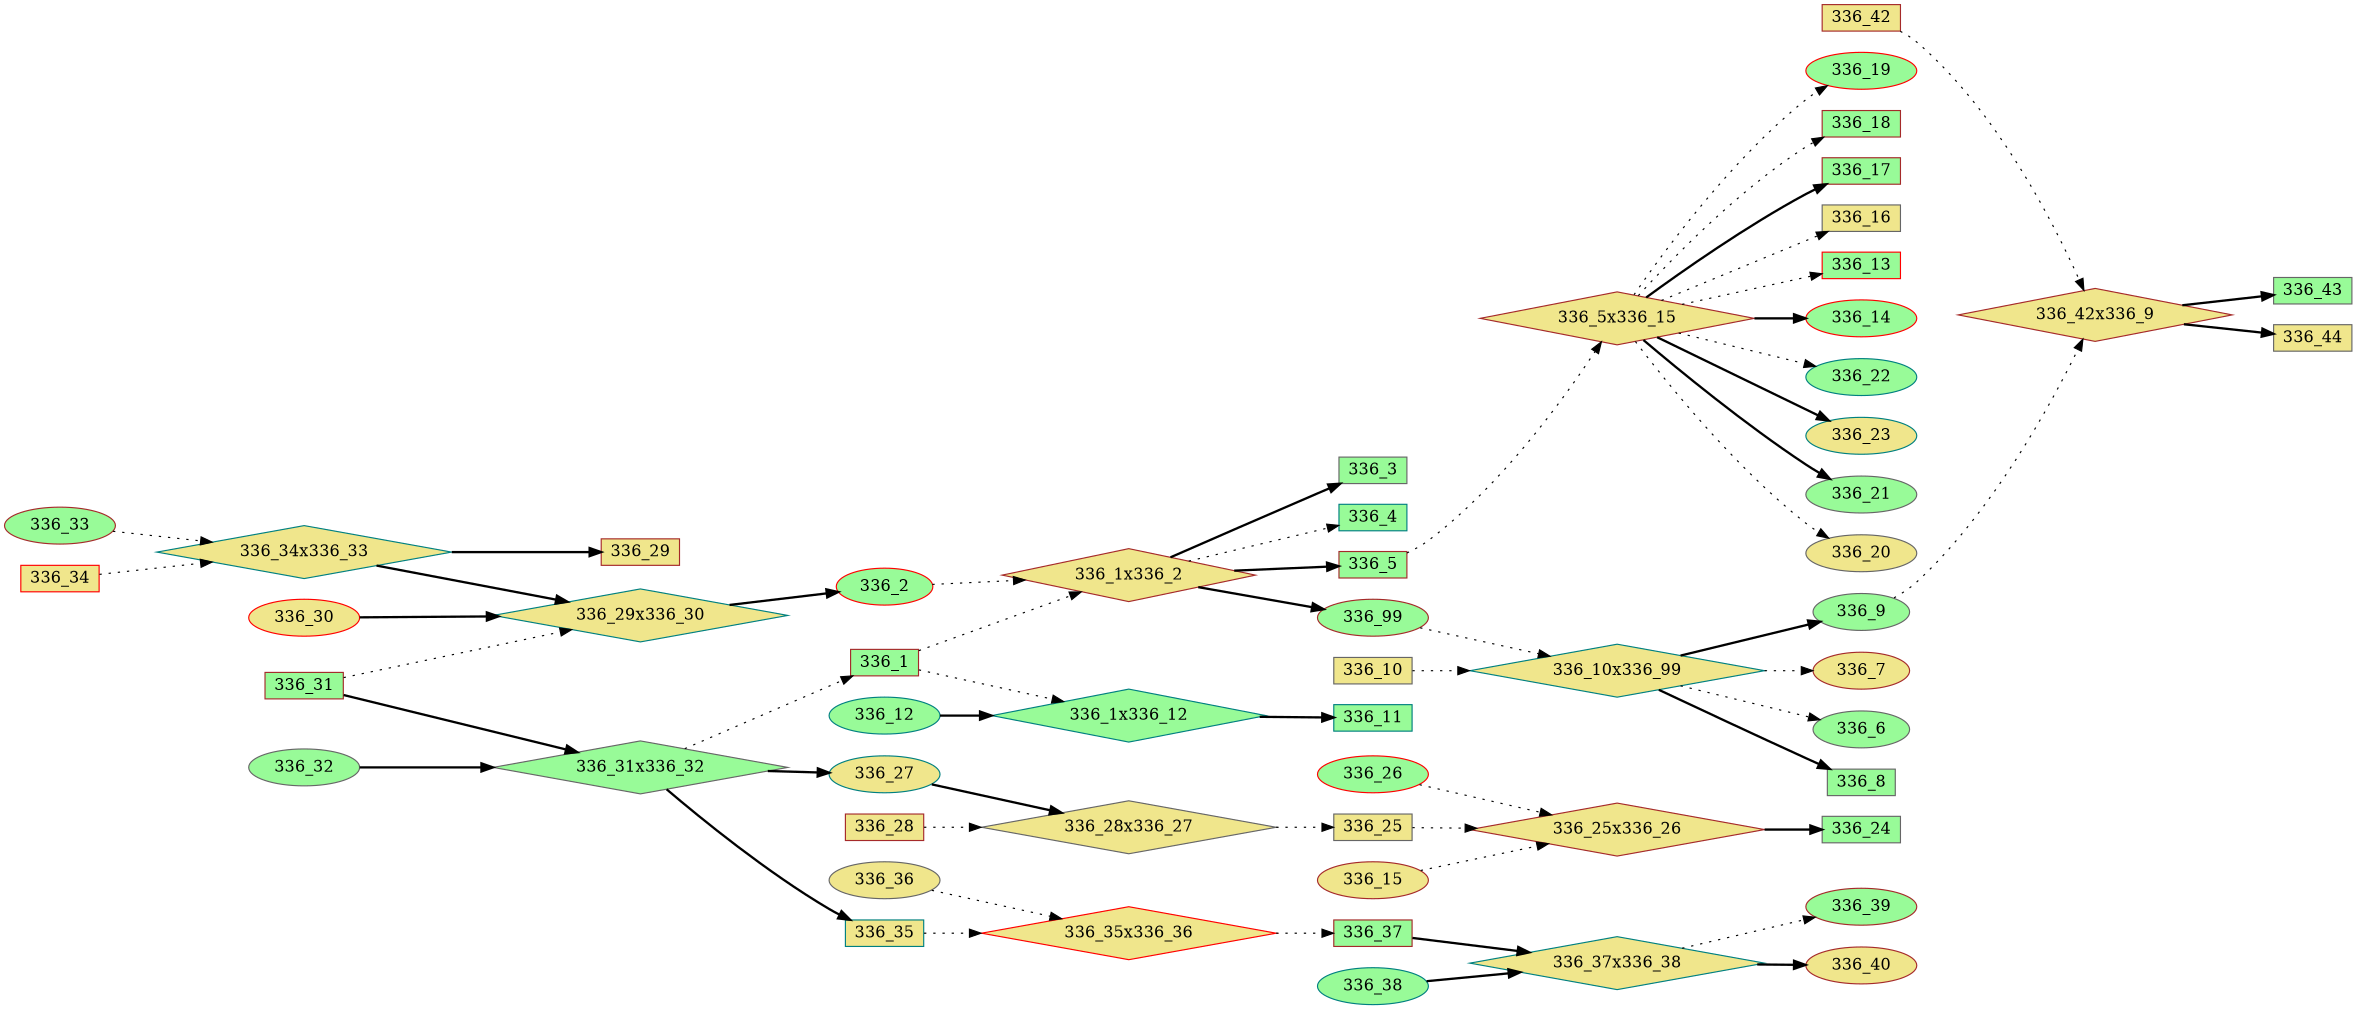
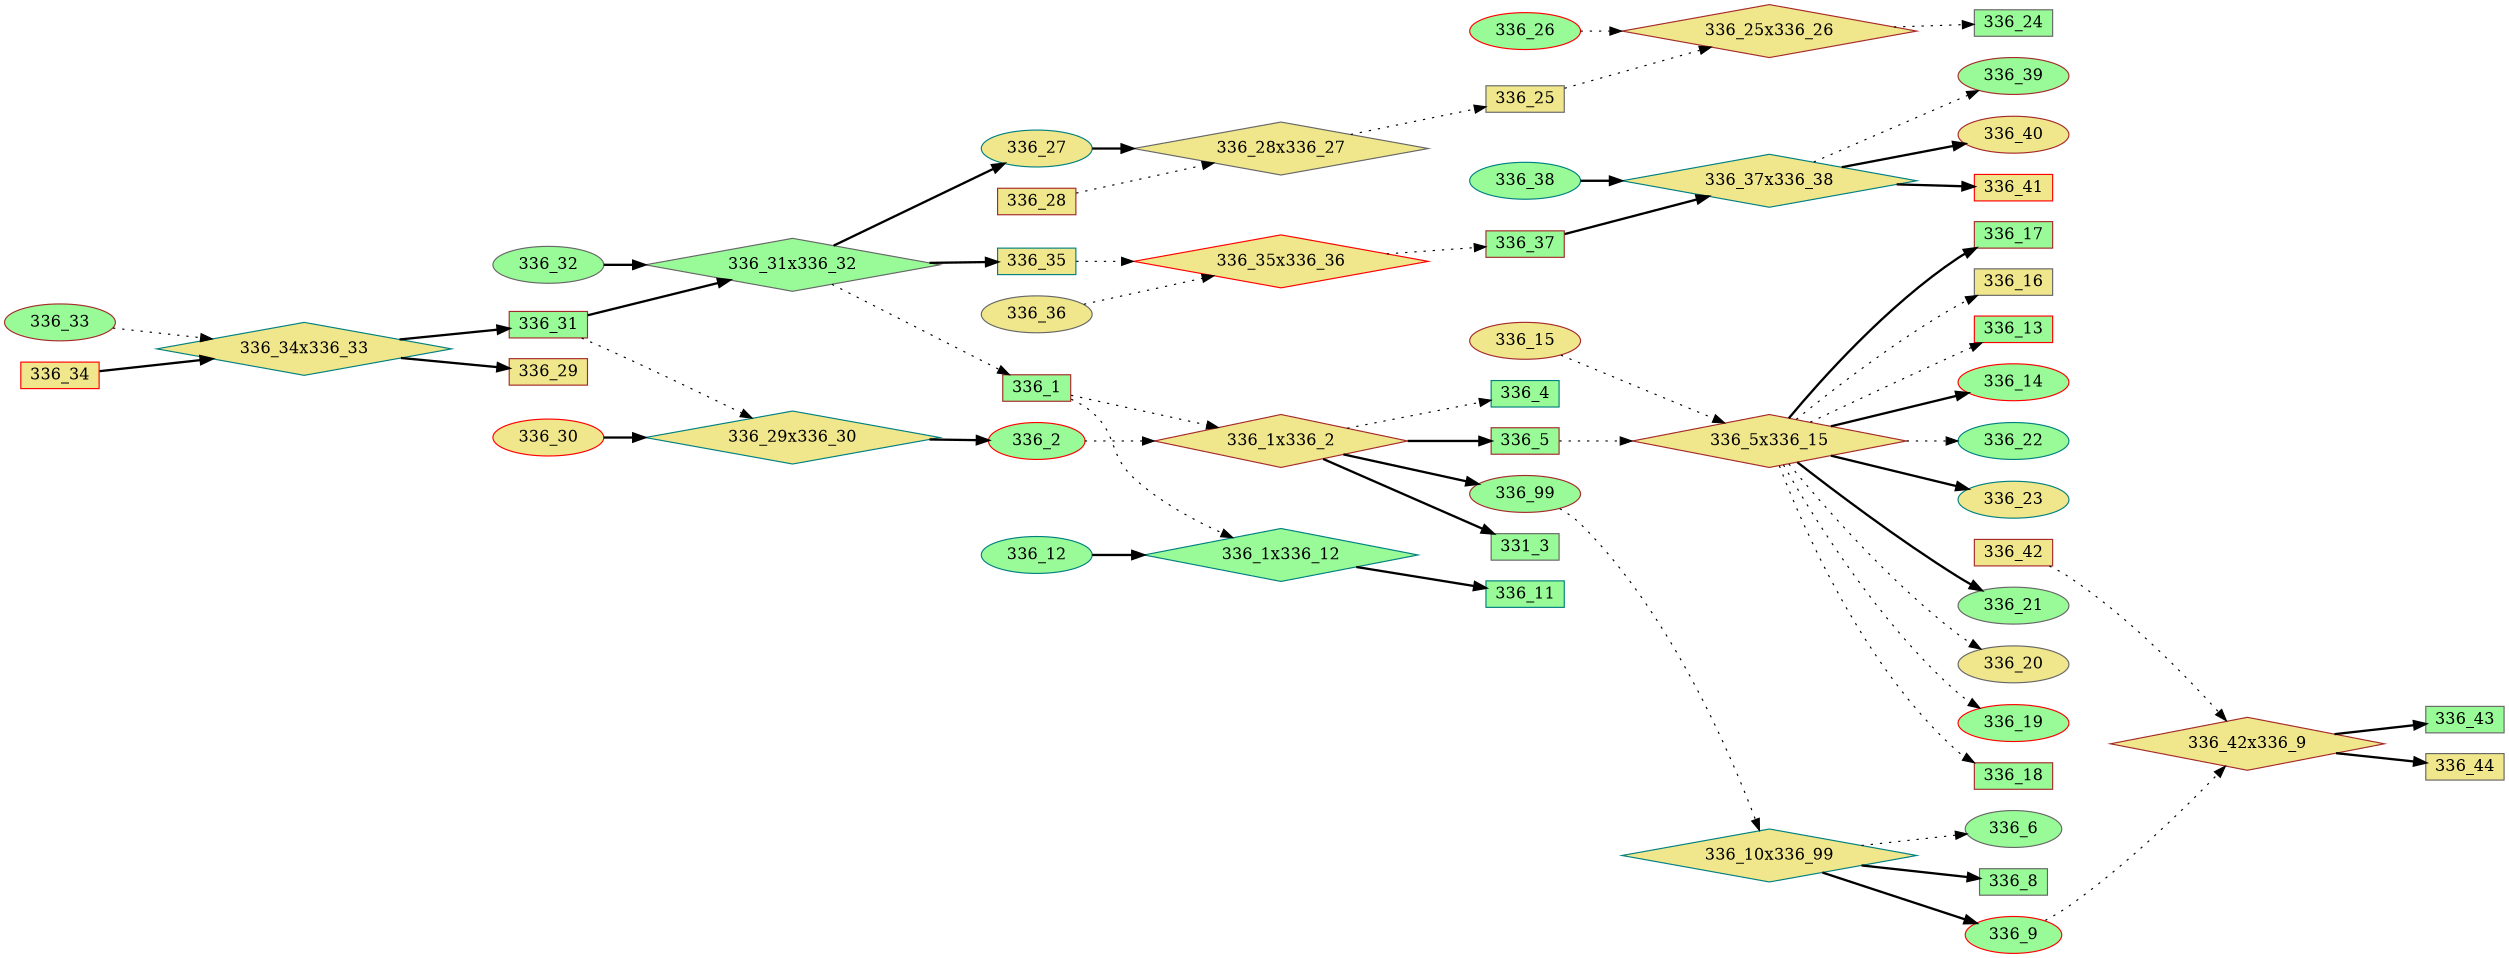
node "336_41": added
node "336_3": label "336_3" -> "331_3"
edge "336_34" -> "336_34x336_33": style dotted -> bold
edge "336_34x336_33" -> "336_29x336_30": now "336_34x336_33" -> "336_31"
node "336_9": color gray40 -> red
node "336_10": removed
node "336_7": removed
edge "336_25x336_26" -> "336_24": style bold -> dotted
edge "336_15" -> "336_25x336_26": now "336_15" -> "336_5x336_15"
